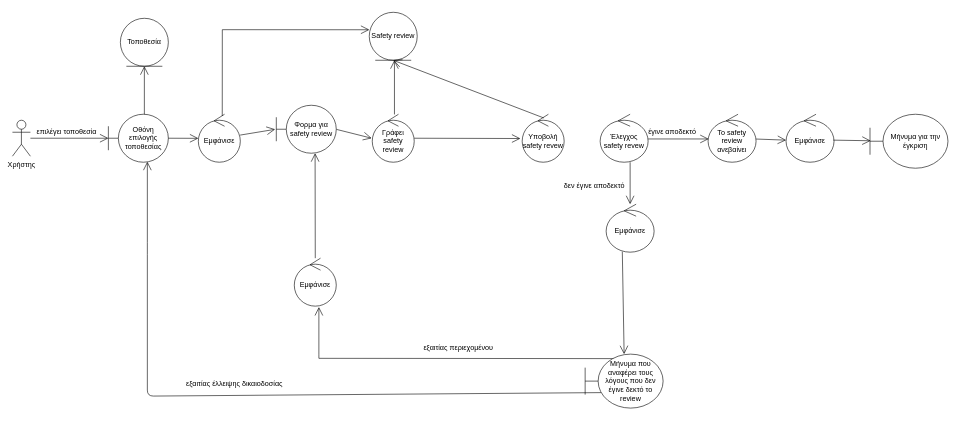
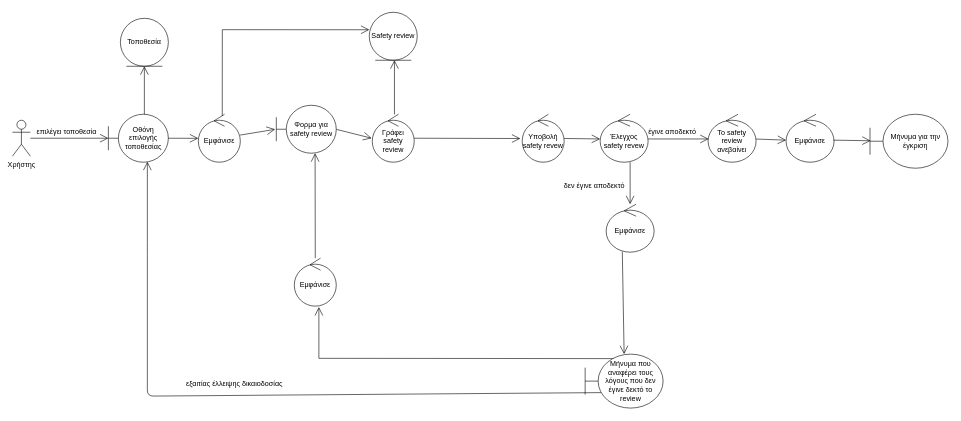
edge "Υποβολή safety revew" -> "Safety review": removed
edge "Υποβολή safety revew" -> "Έλεγχος safety revew": added
node "εξαιτίας περιεχομένου": removed
